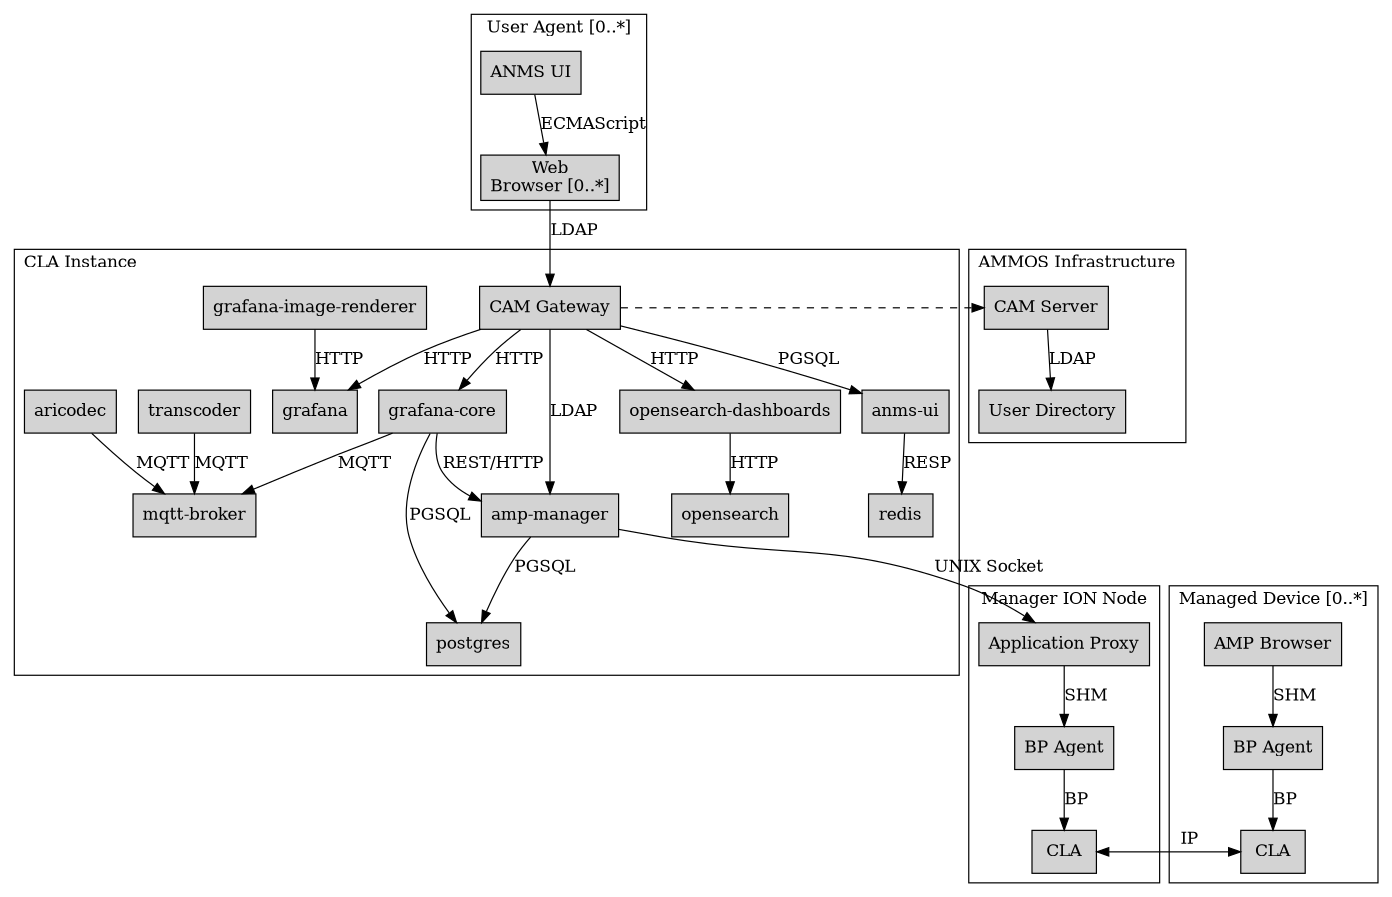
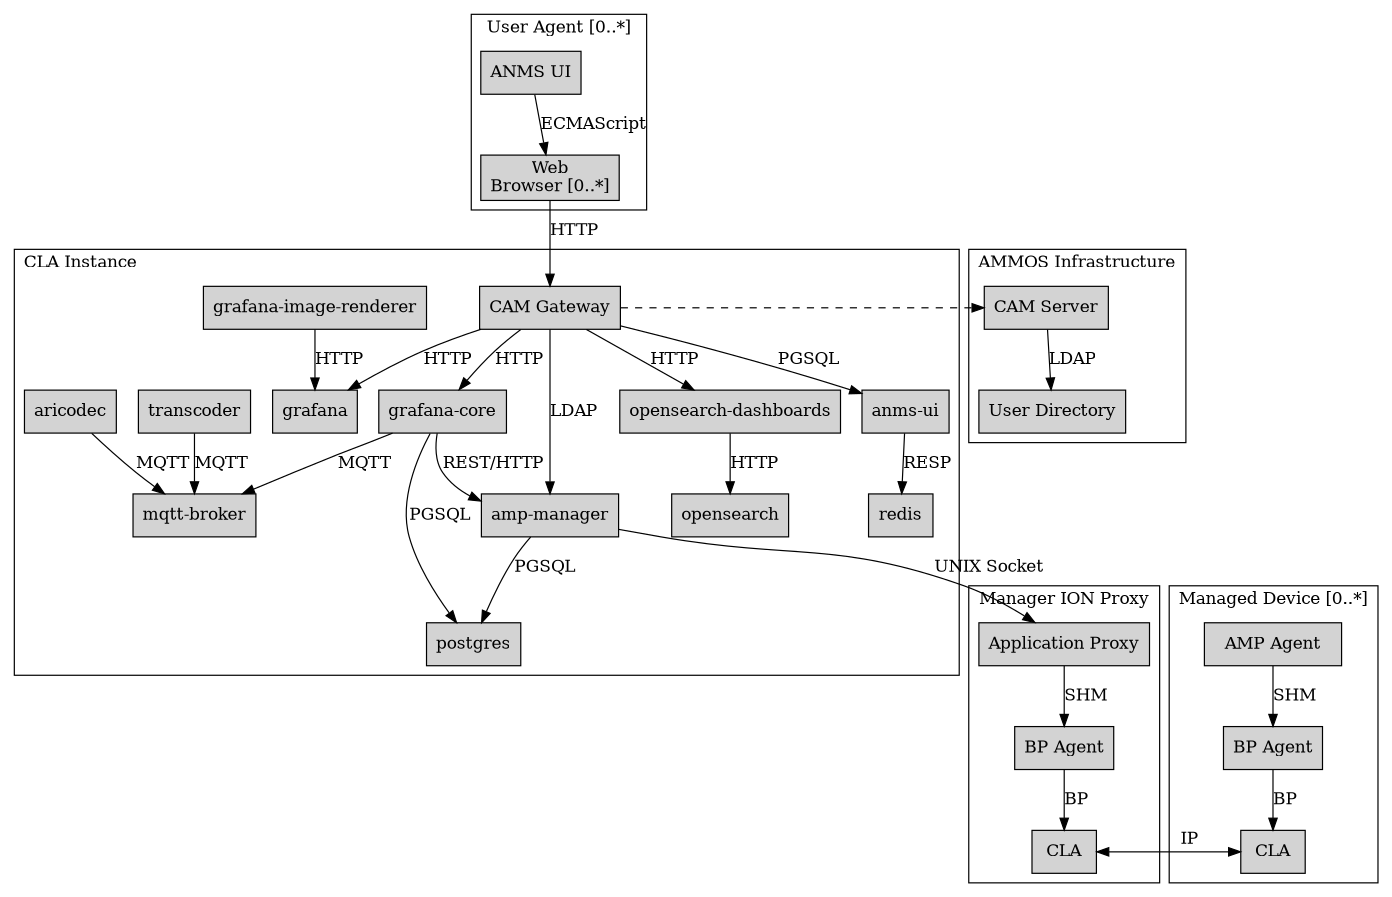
edge "Web Browser [0..*]" -> "CAM Gateway": label "LDAP" -> "HTTP"
cluster "Manager ION Node": label "Manager ION Node" -> "Manager ION Proxy"
node "AMP Browser": label "AMP Browser" -> "AMP Agent"
